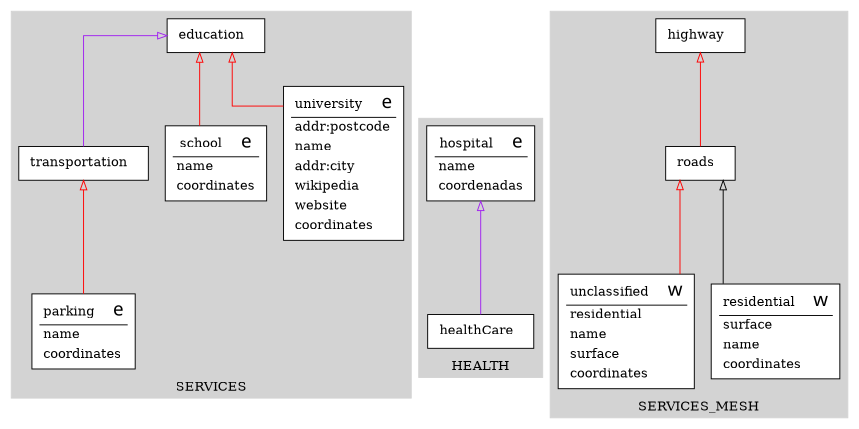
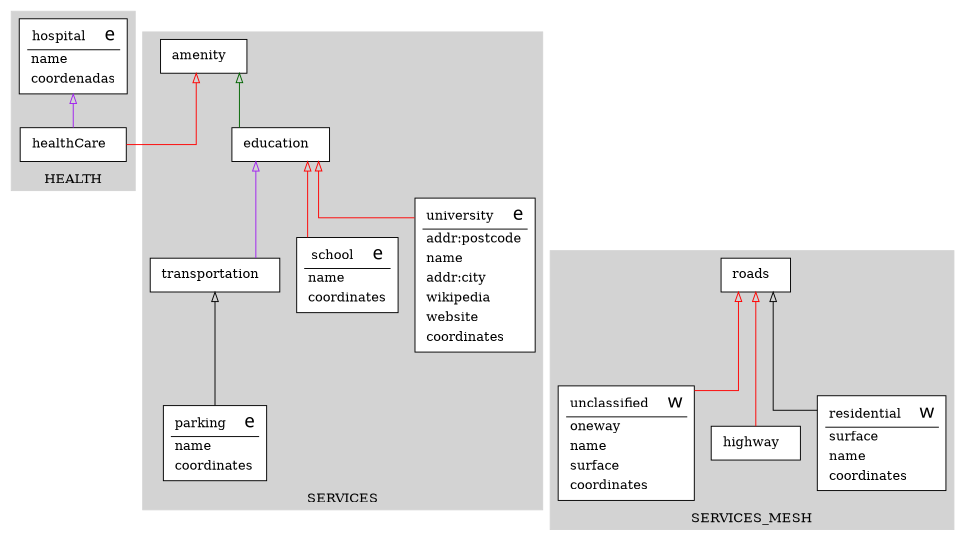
node "amenity": added
edge "roads" -> "highway": reversed
edge "parking" -> "transportation": color red -> black
node "unclassified": text "residential" -> "oneway"
